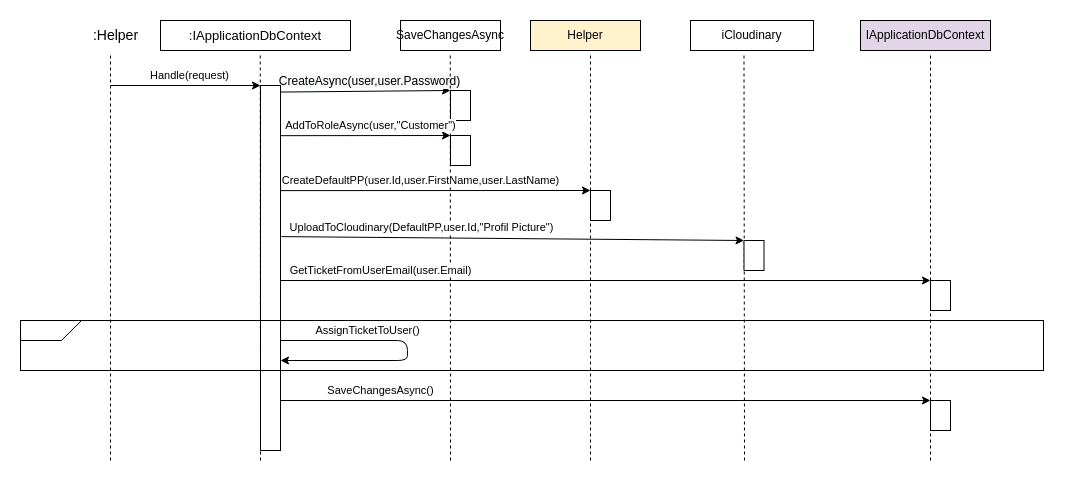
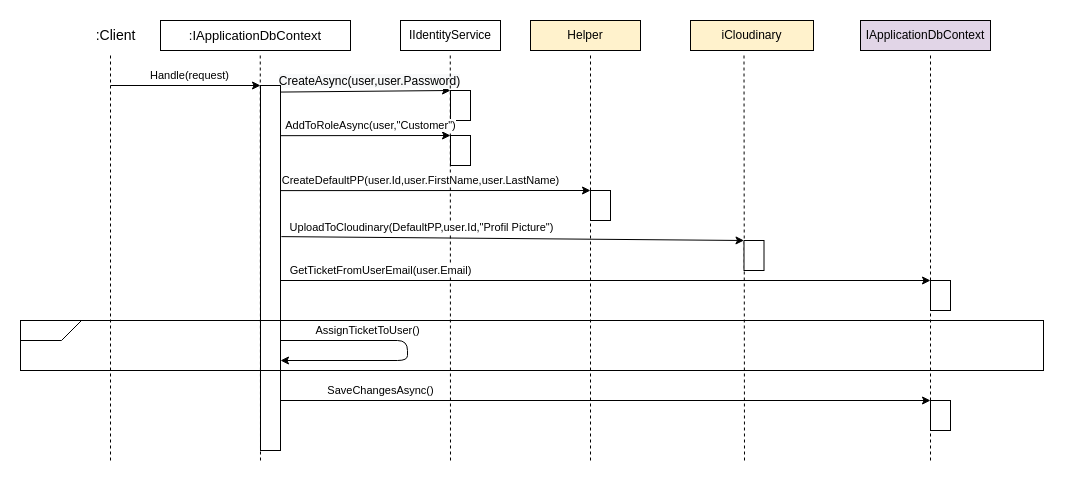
node ":Helper": label ":Helper" -> ":Client"
node "SaveChangesAsync": label "SaveChangesAsync" -> "IIdentityService"
node "iCloudinary": fillcolor #ffffff -> #fff2cc
